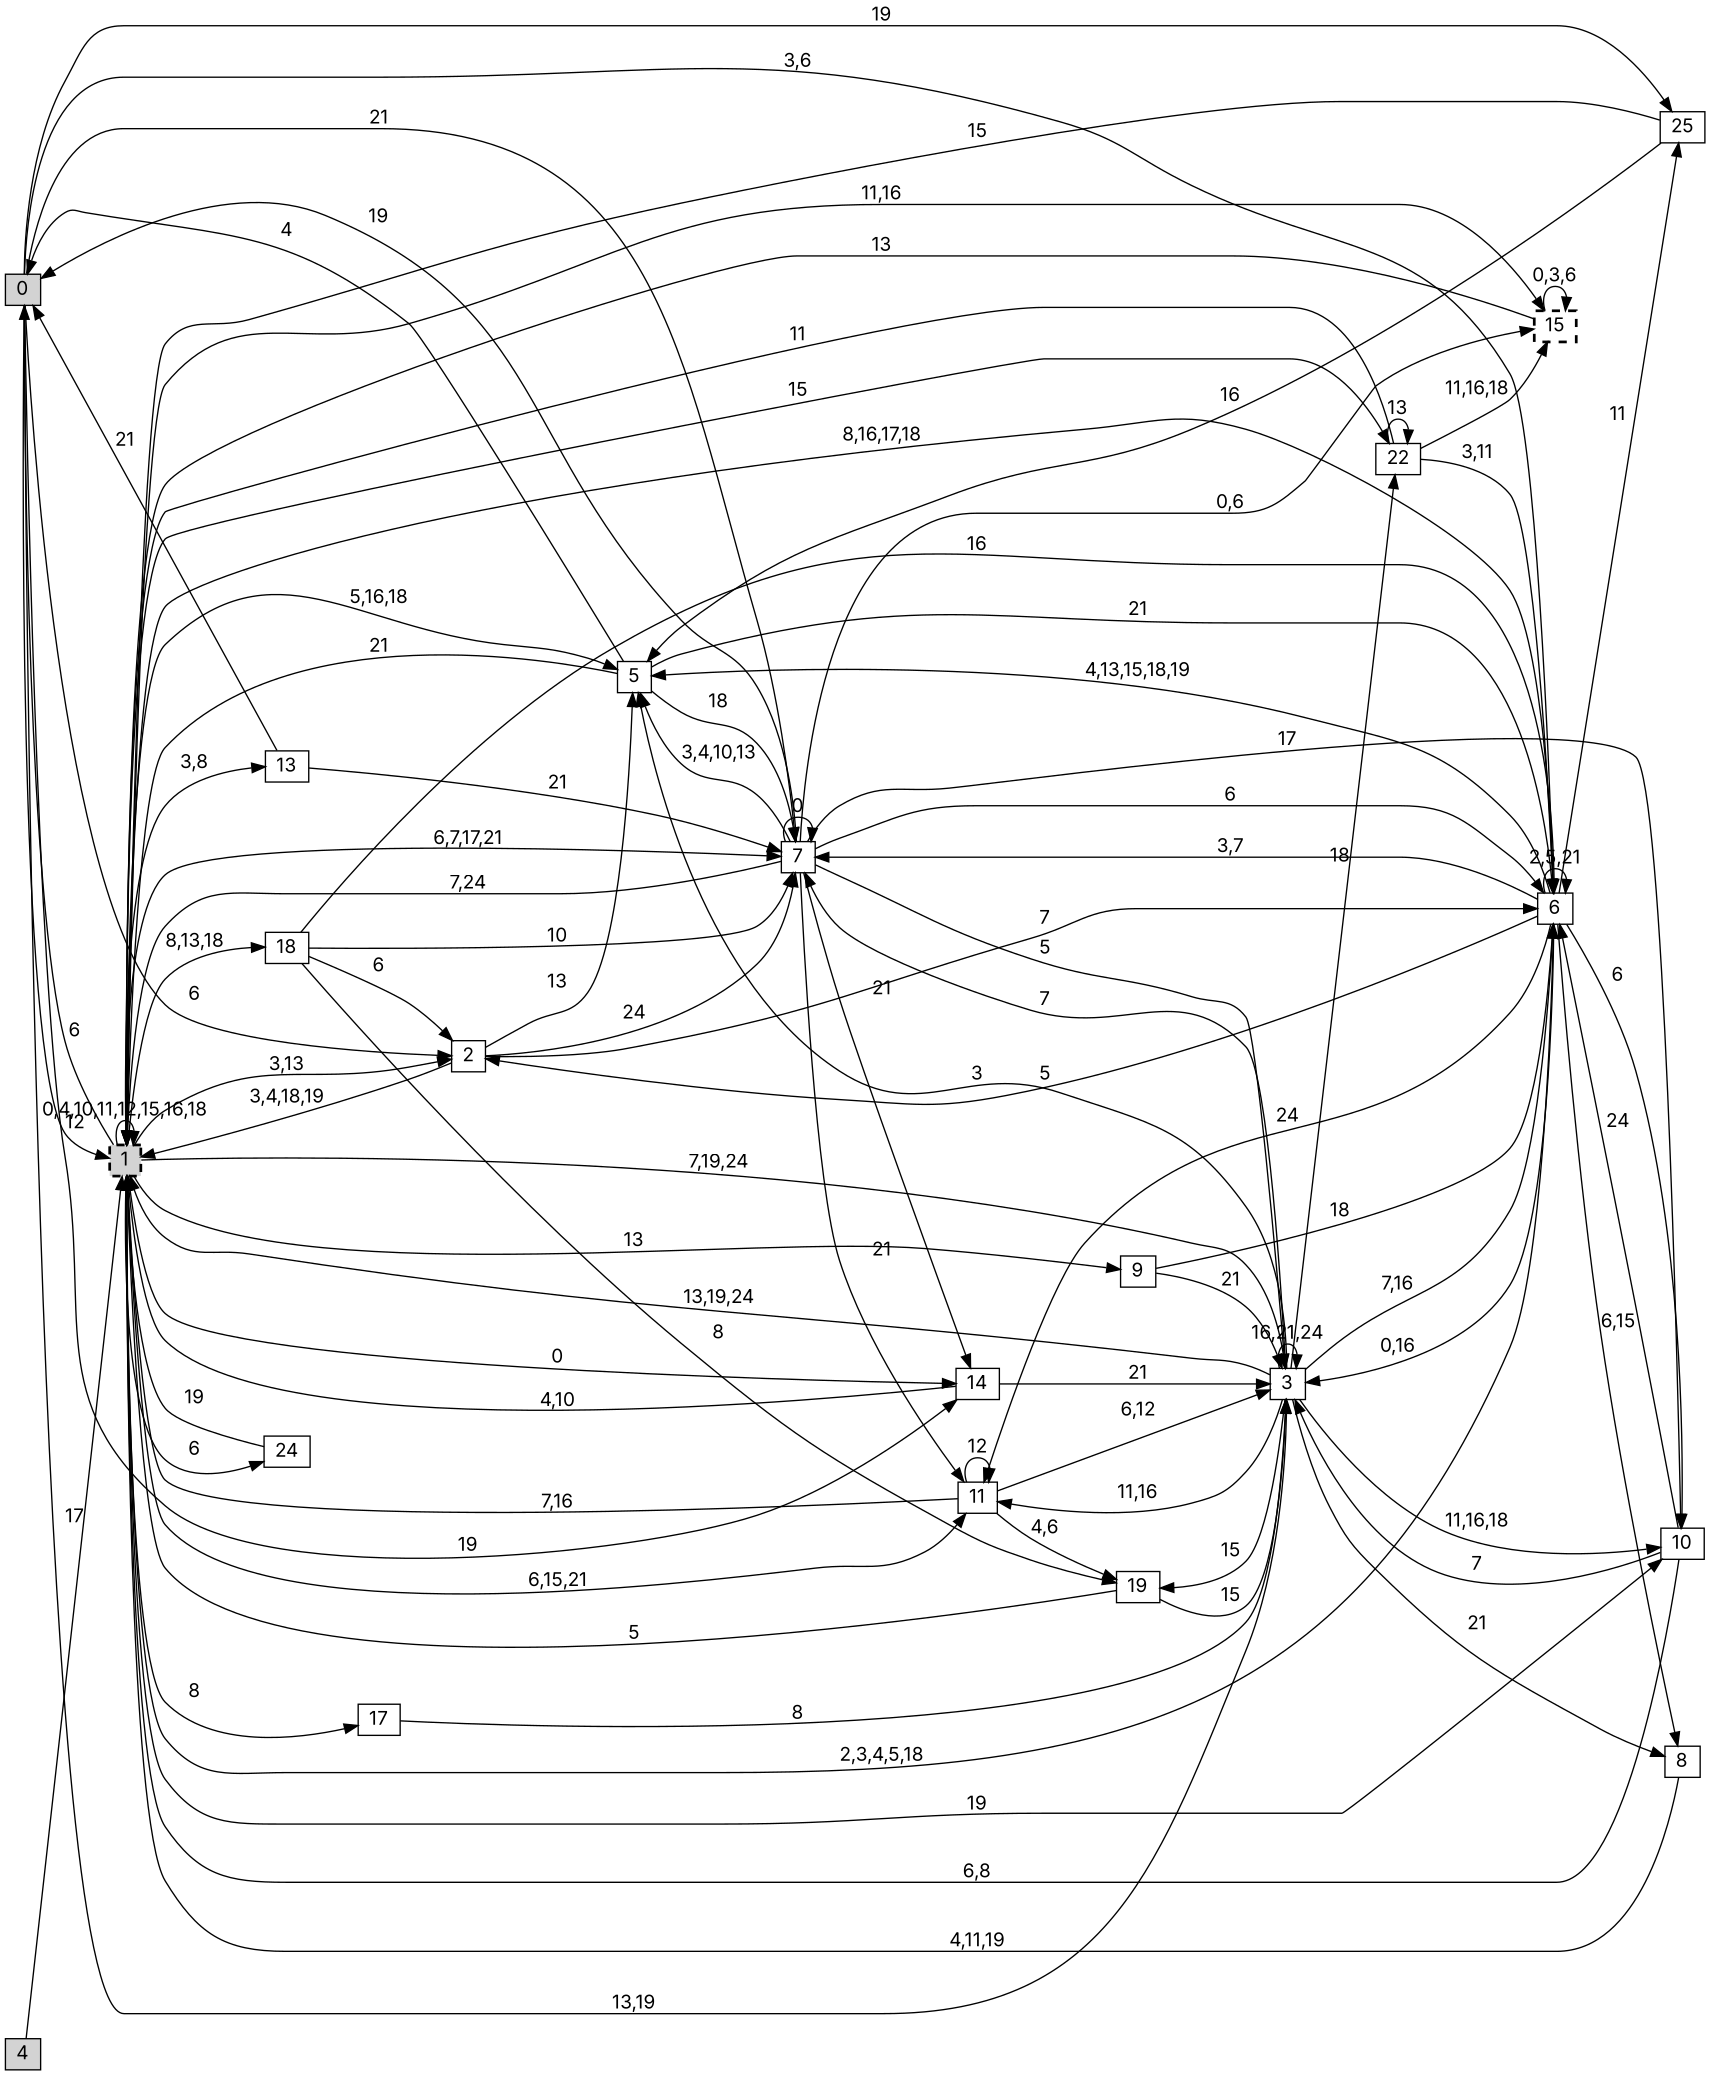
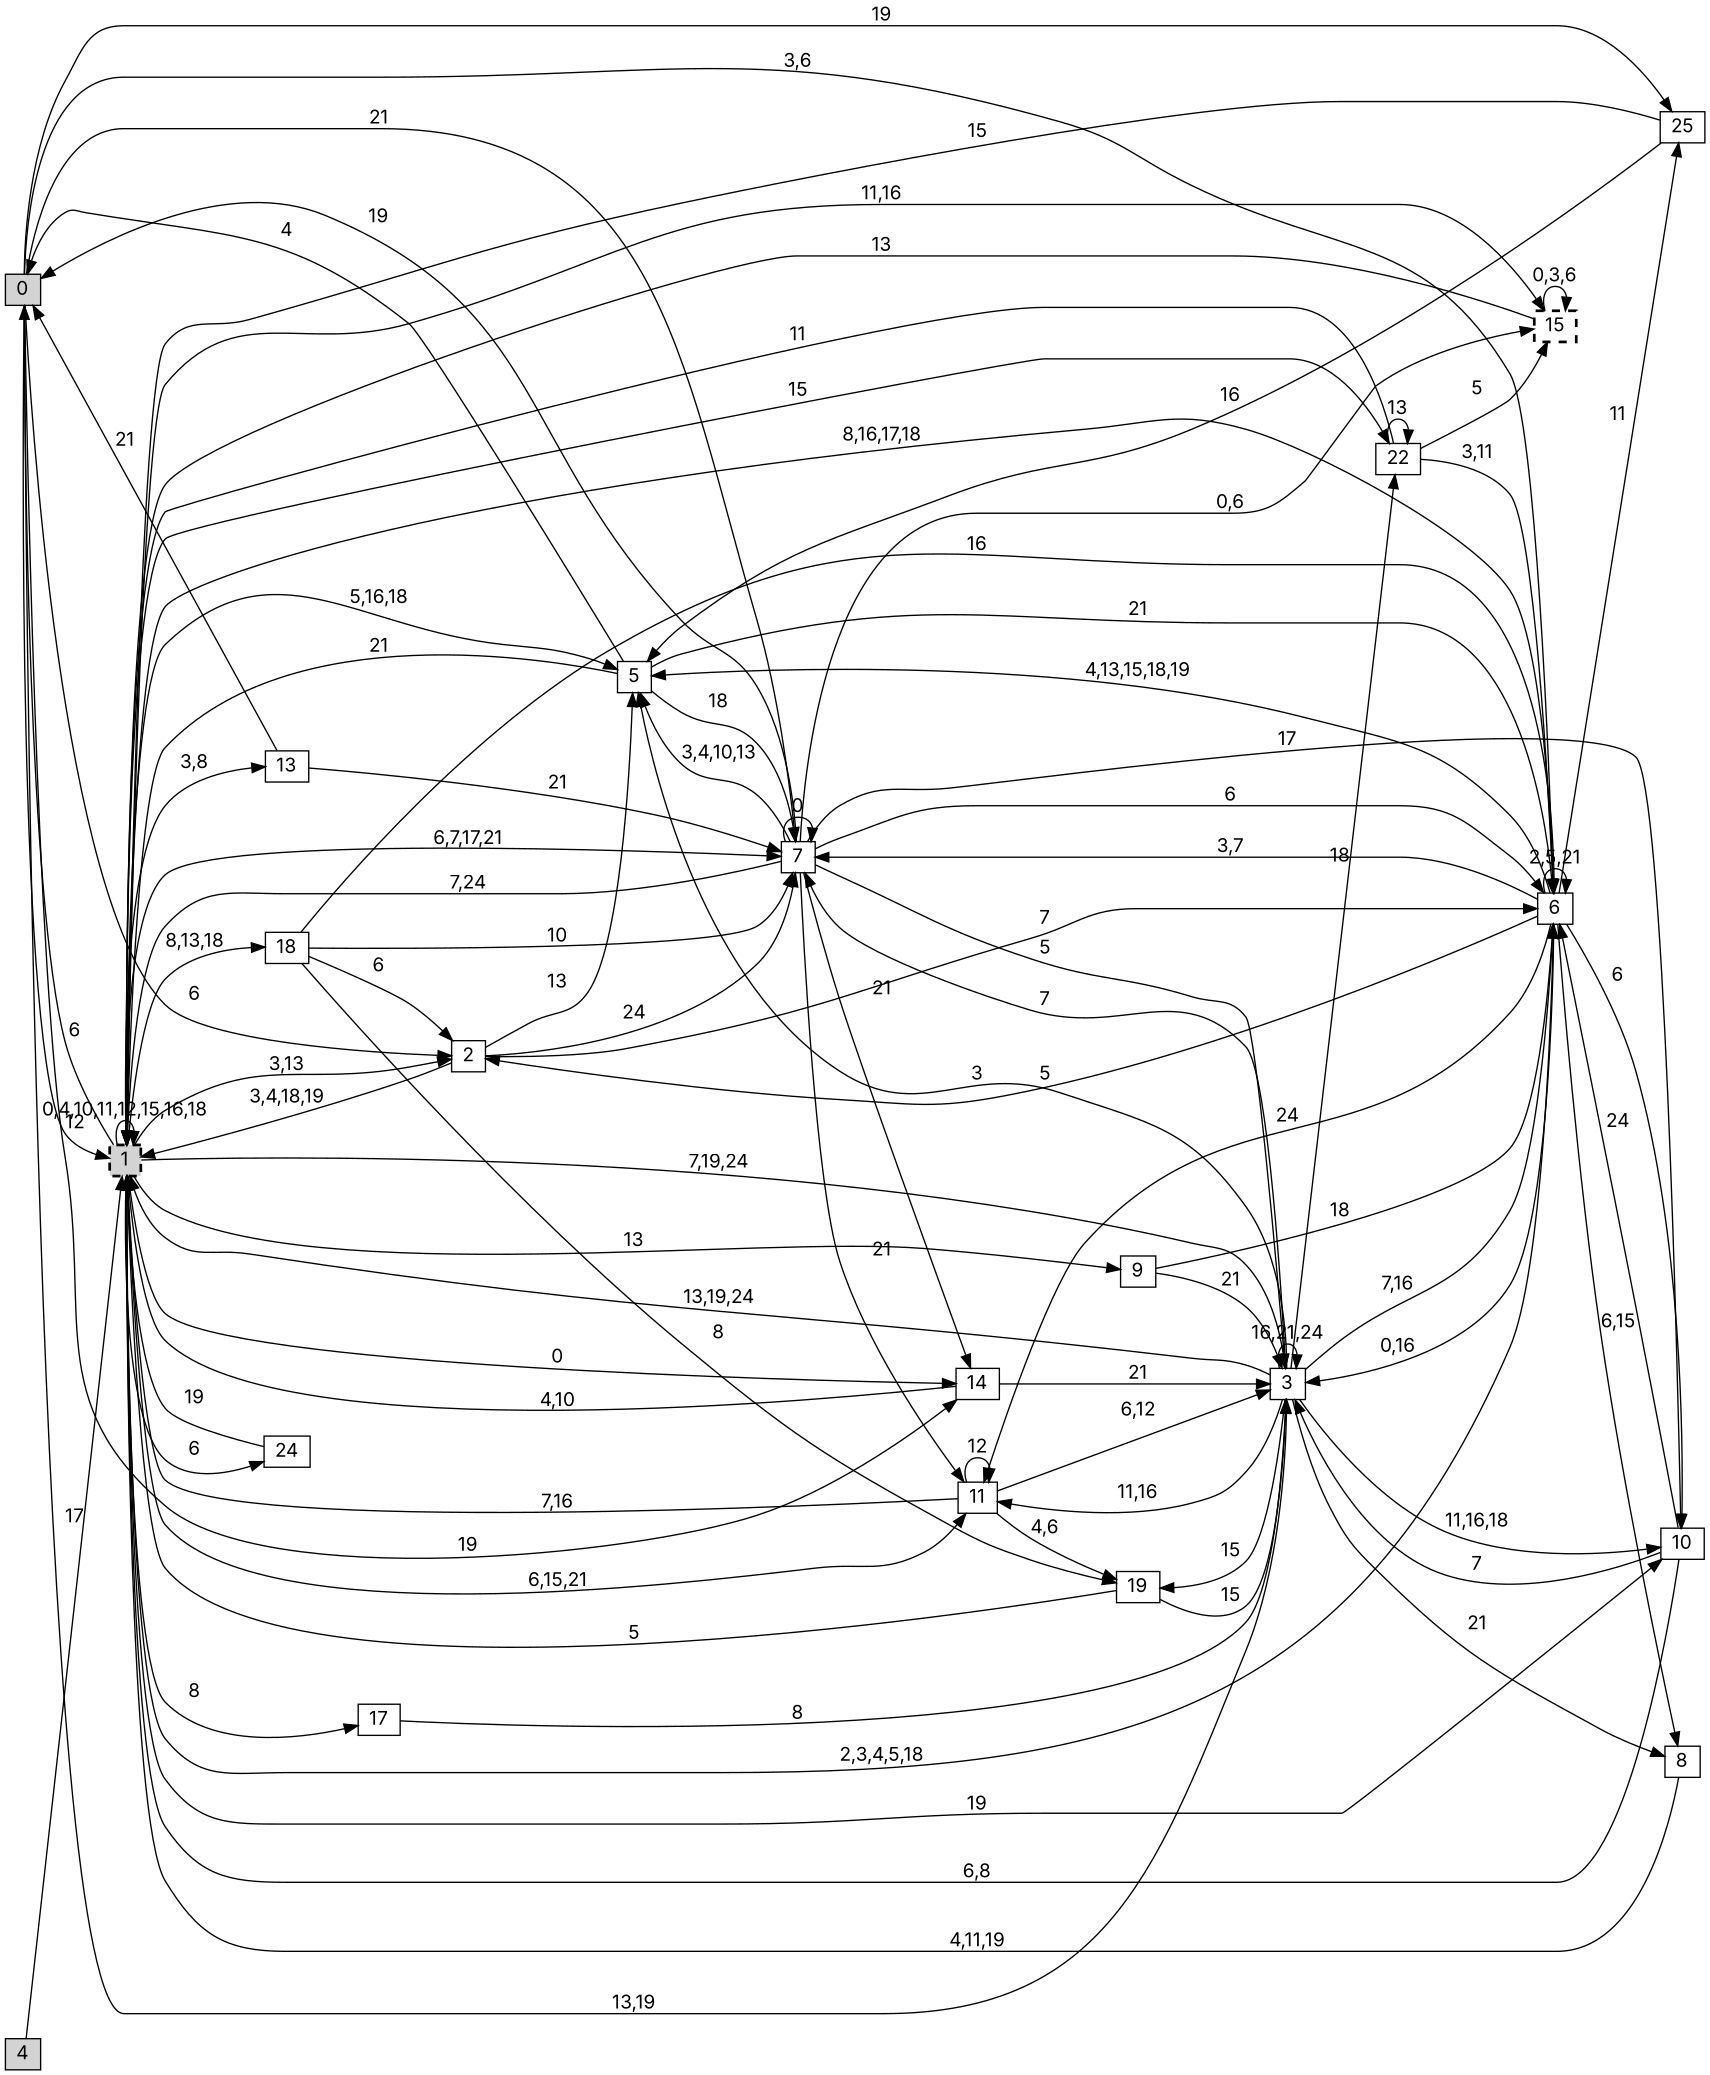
edge "22" -> "15": label "11,16,18" -> "5"
